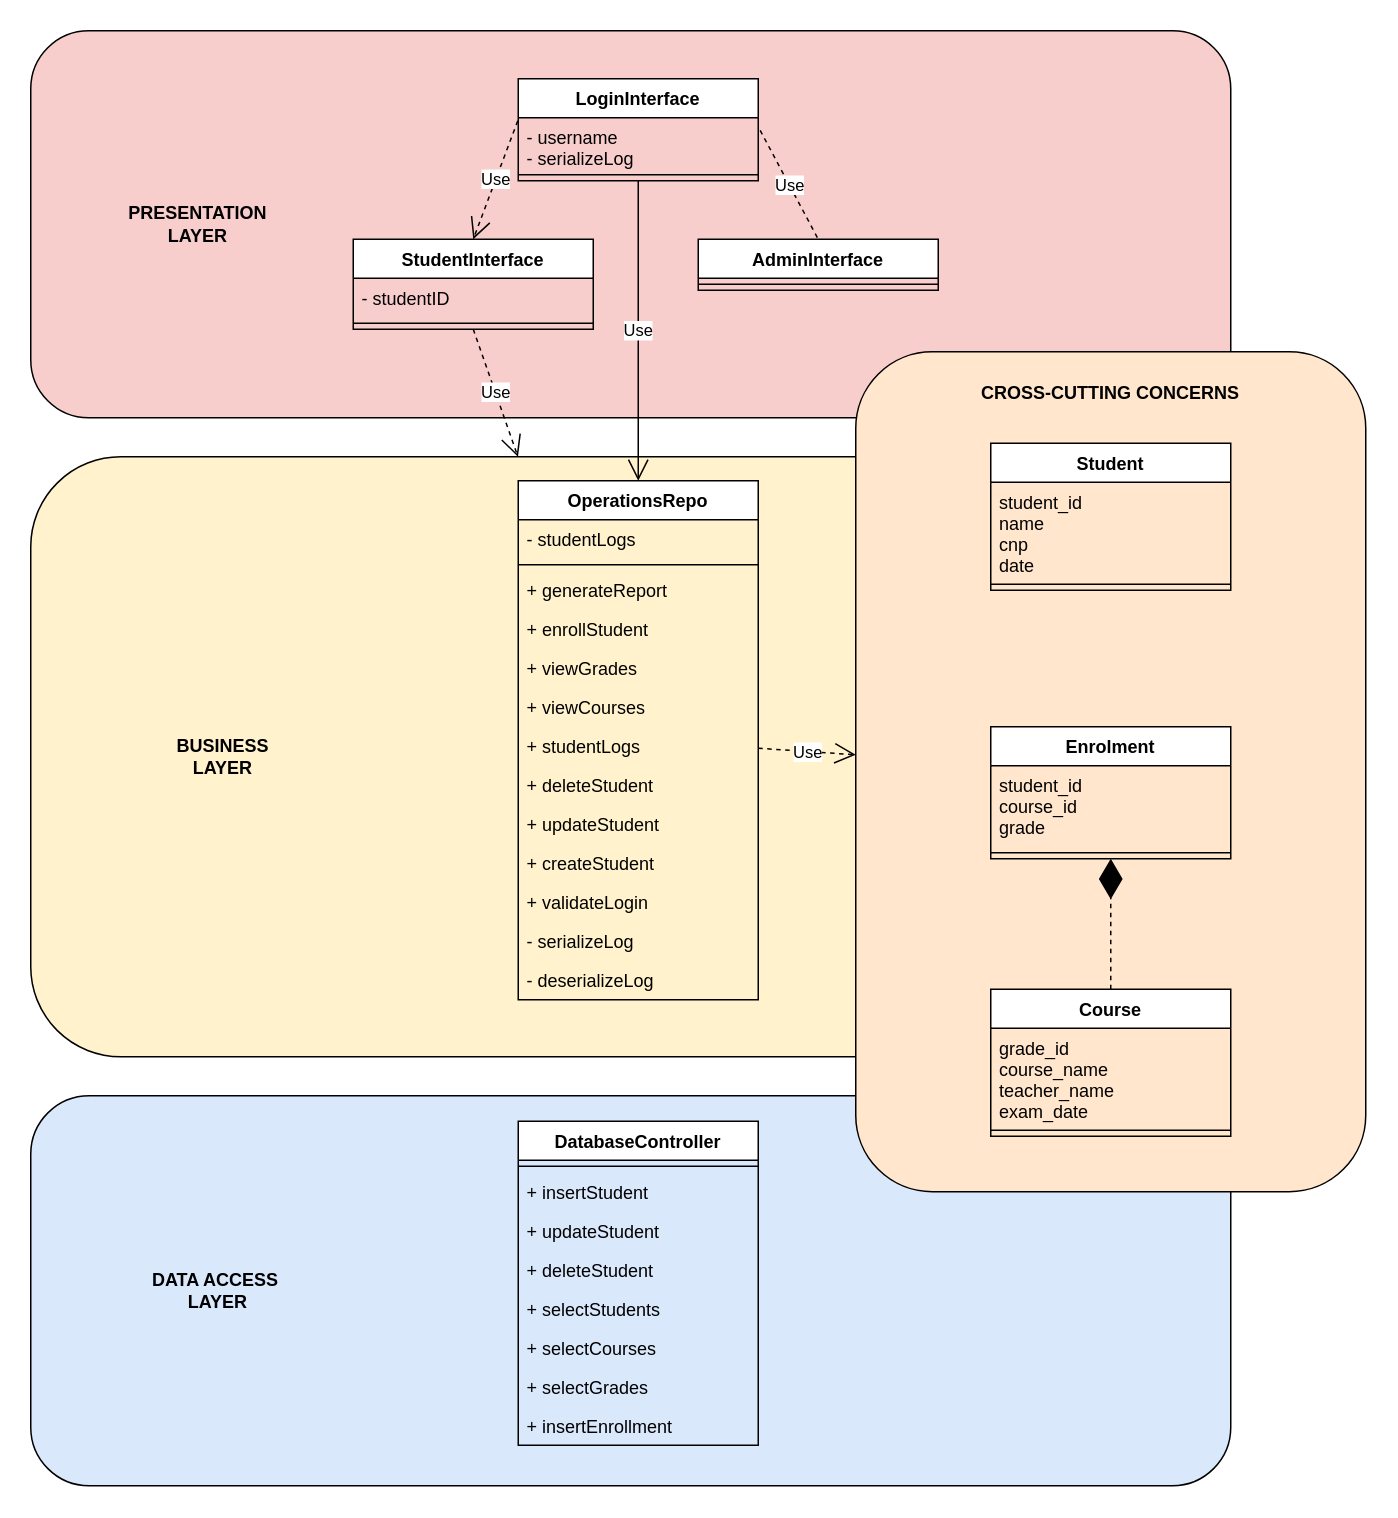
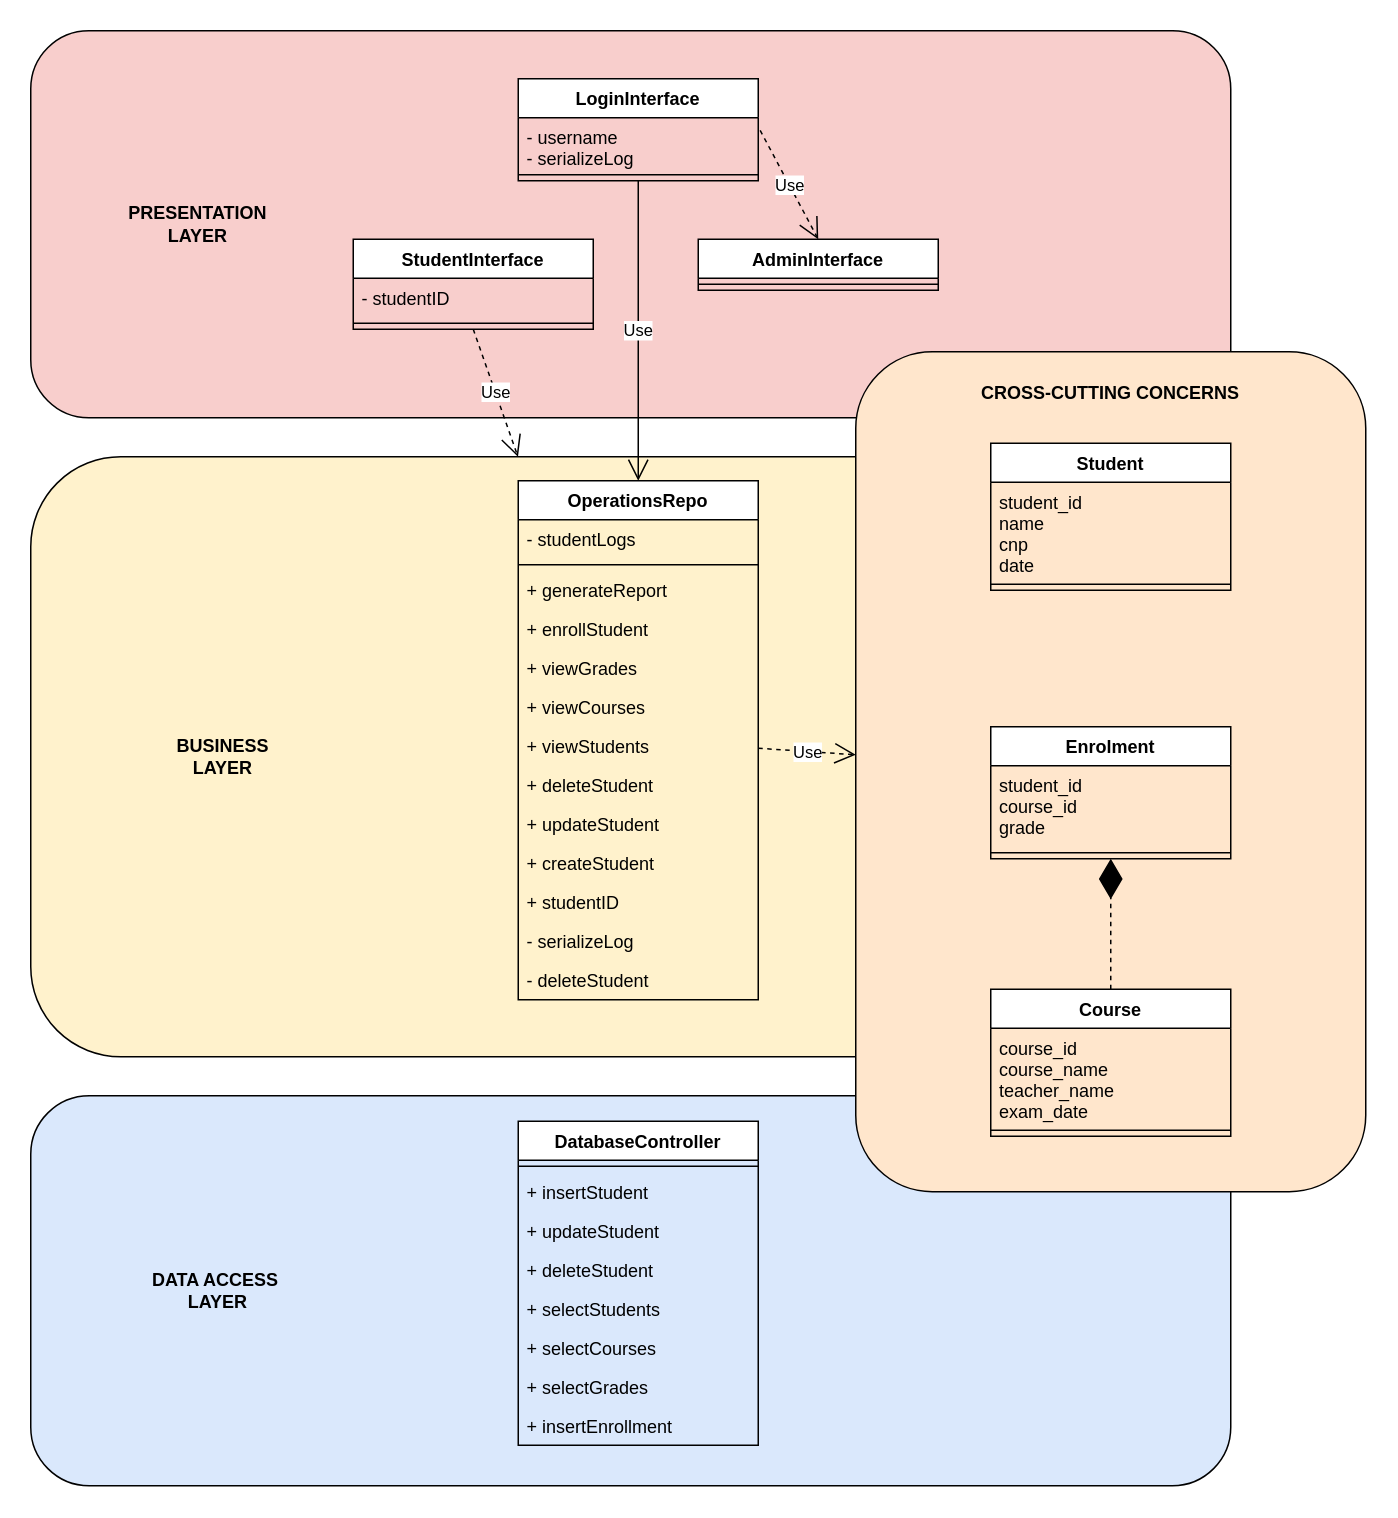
edge "- username - serializeLog" -> "StudentInterface": removed, label "Use"
edge "- username - serializeLog" -- "AdminInterface": arrowhead none -> open
node "+ studentLogs": label "+ studentLogs" -> "+ viewStudents"
node "+ validateLogin": label "+ validateLogin" -> "+ studentID"
node "- deserializeLog": label "- deserializeLog" -> "- deleteStudent"
node "grade_id course_name teacher_name exam_date": label "grade_id course_name teacher_name exam_date" -> "course_id course_name teacher_name exam_date"
